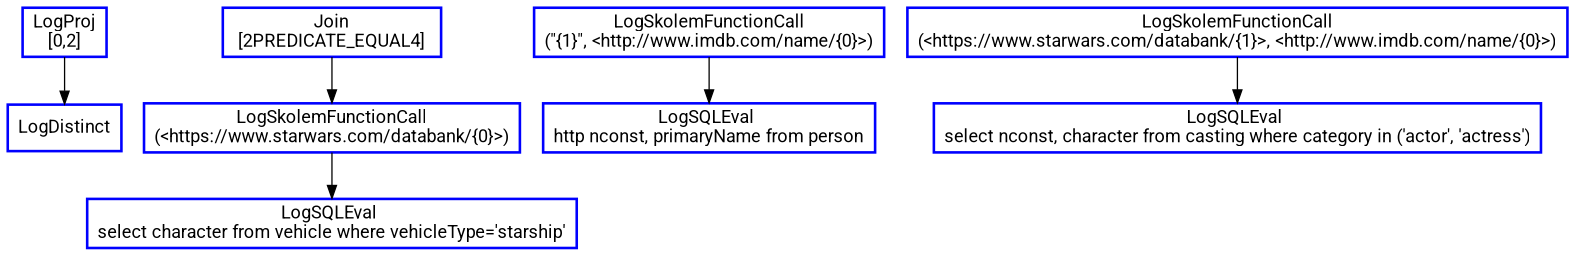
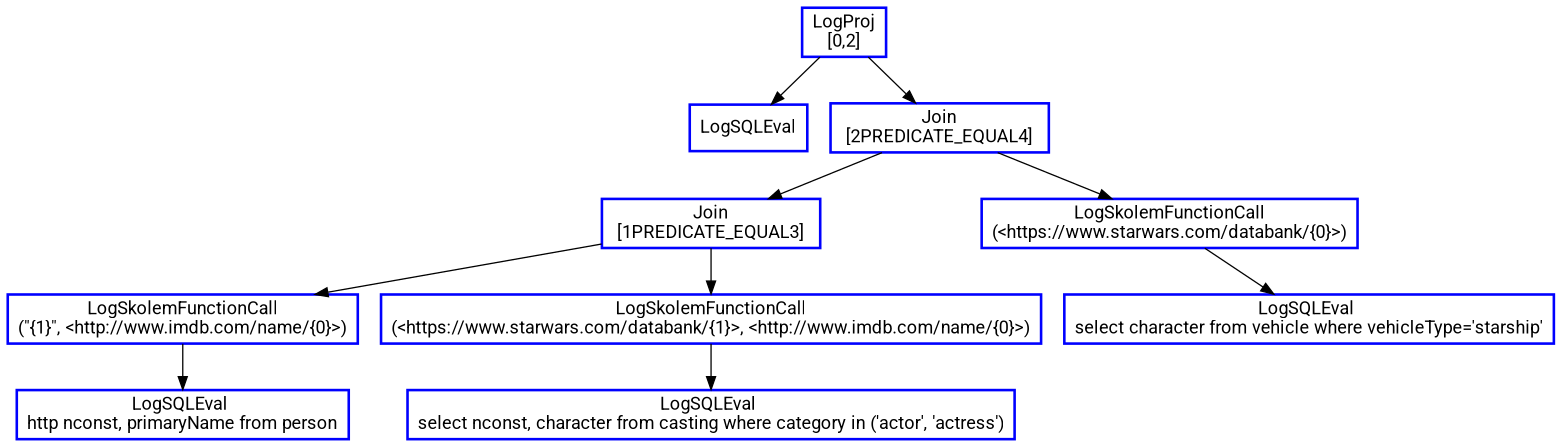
edge "LogProj [0,2]" -> "Join [2PREDICATE_EQUAL4]": added
node "LogDistinct": label "LogDistinct" -> "LogSQLEval"
node "Join [1PREDICATE_EQUAL3]": added
